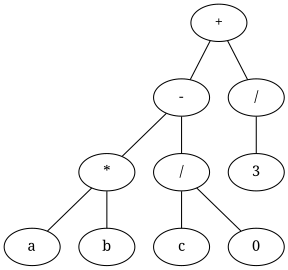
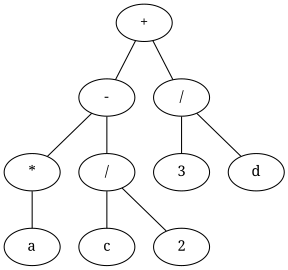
node "d": added
node "b": removed
node "0": label "0" -> "2"
